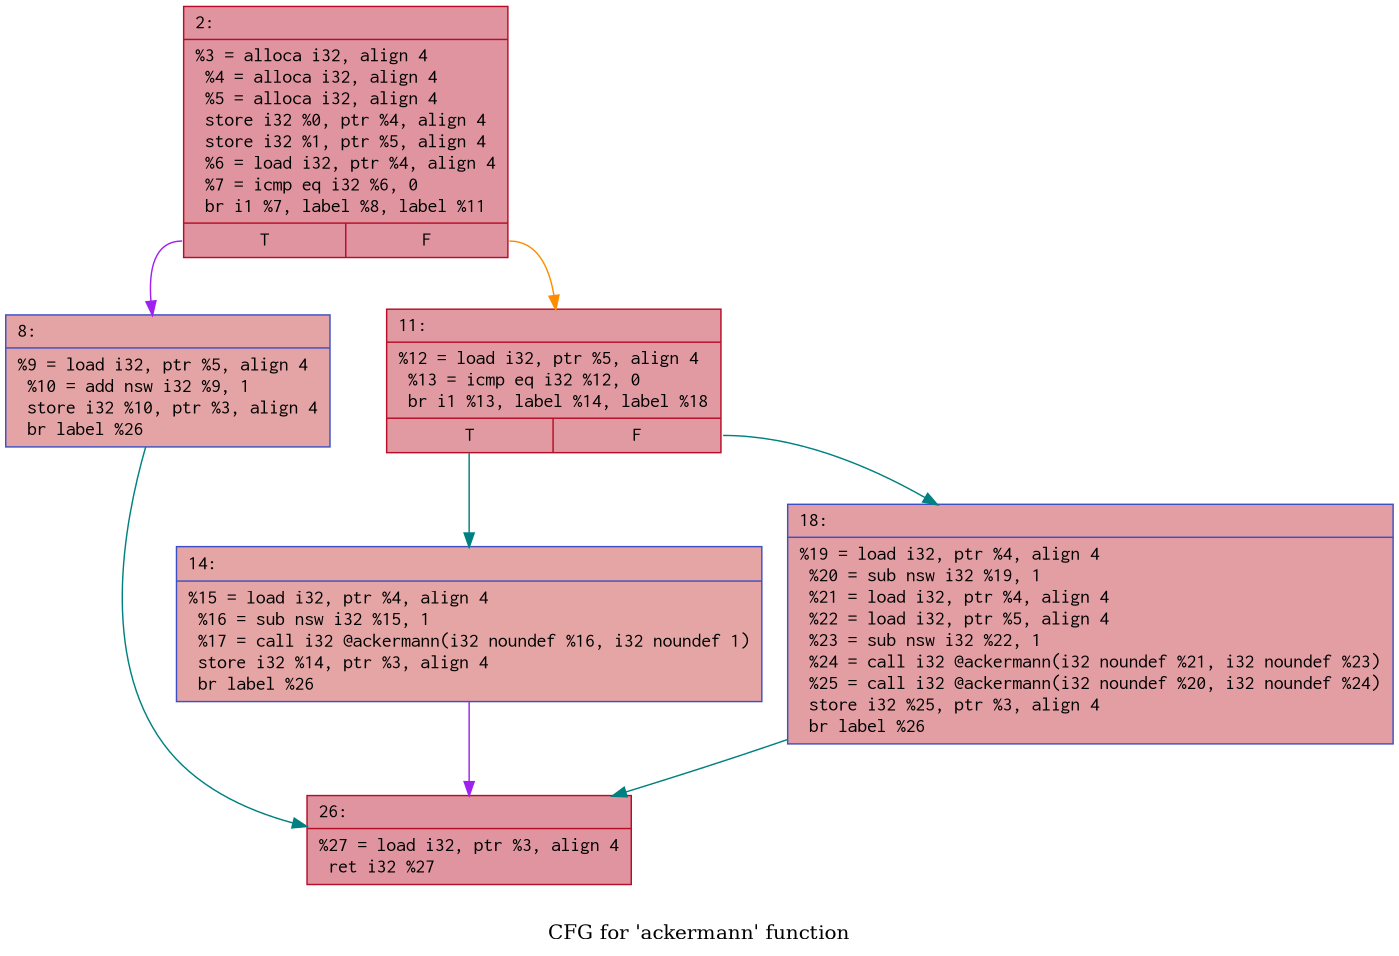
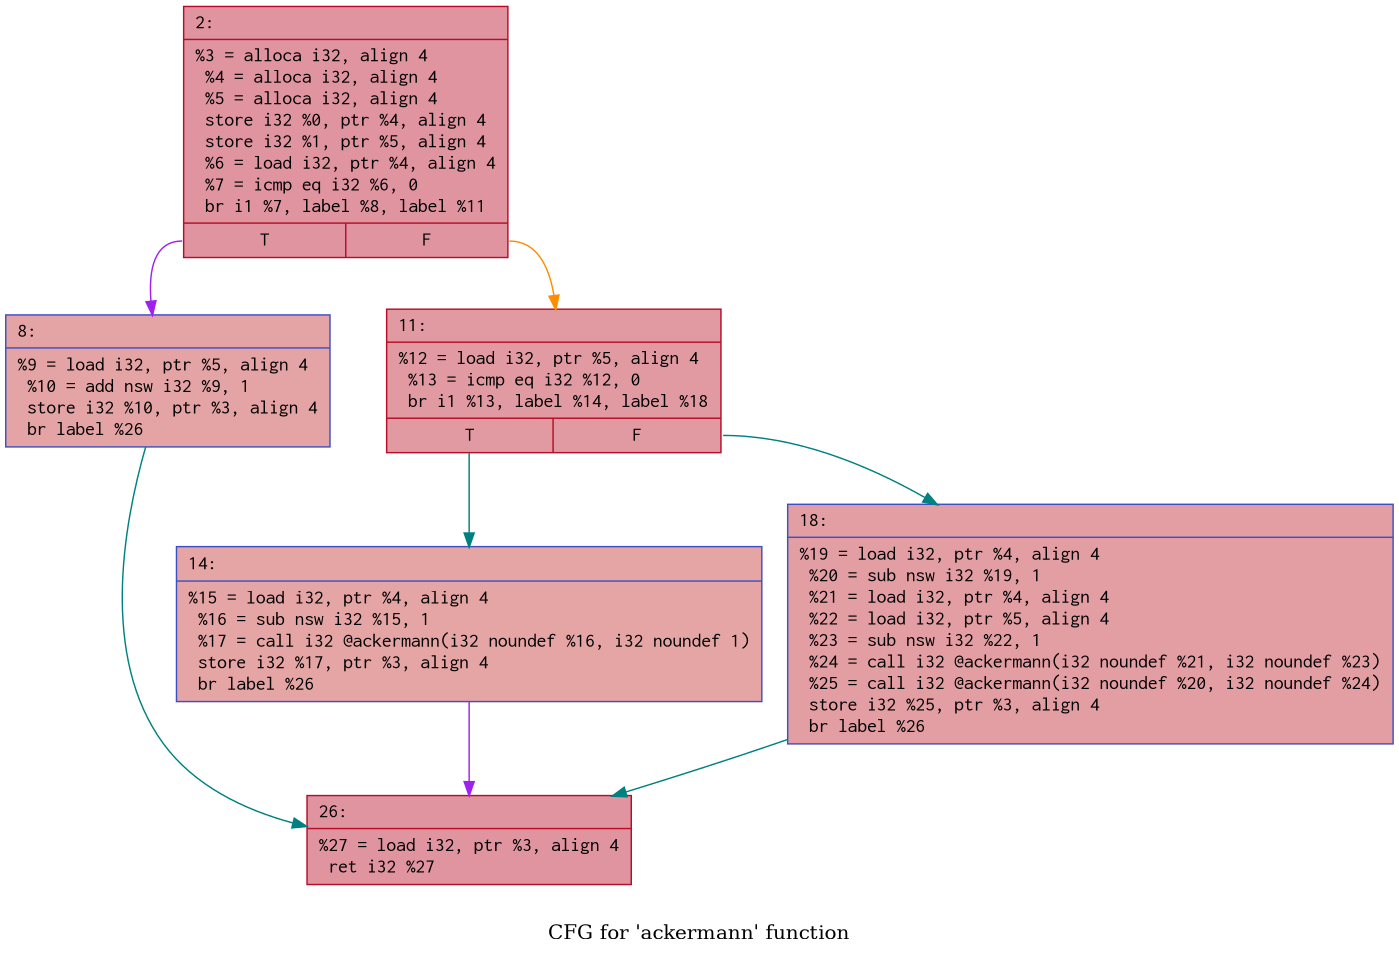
node "14:": text "store i32 %14, ptr %3, align 4" -> "store i32 %17, ptr %3, align 4"
